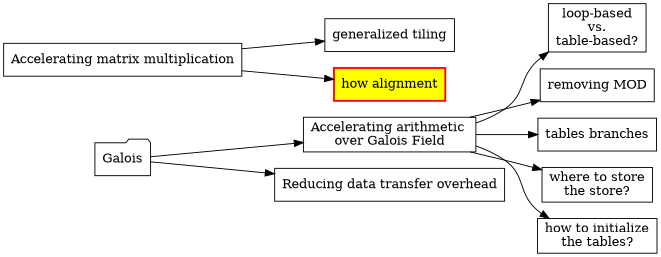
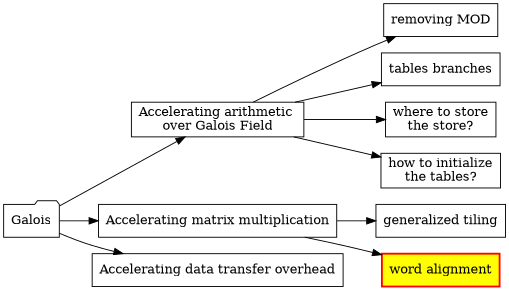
node "loop-based vs. table-based?": removed
node "how alignment": label "how alignment" -> "word alignment"
node "Reducing data transfer overhead": label "Reducing data transfer overhead" -> "Accelerating data transfer overhead"
edge "Galois" -> "Accelerating matrix multiplication": added
